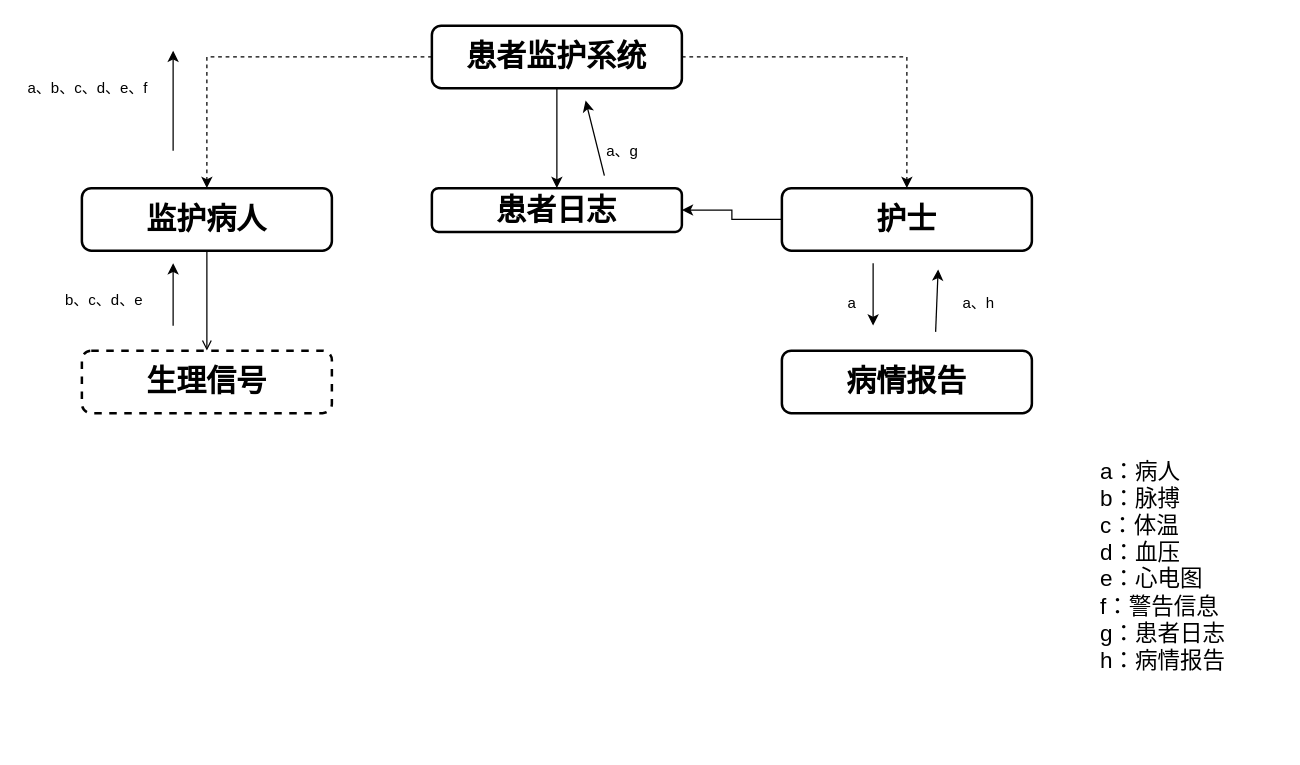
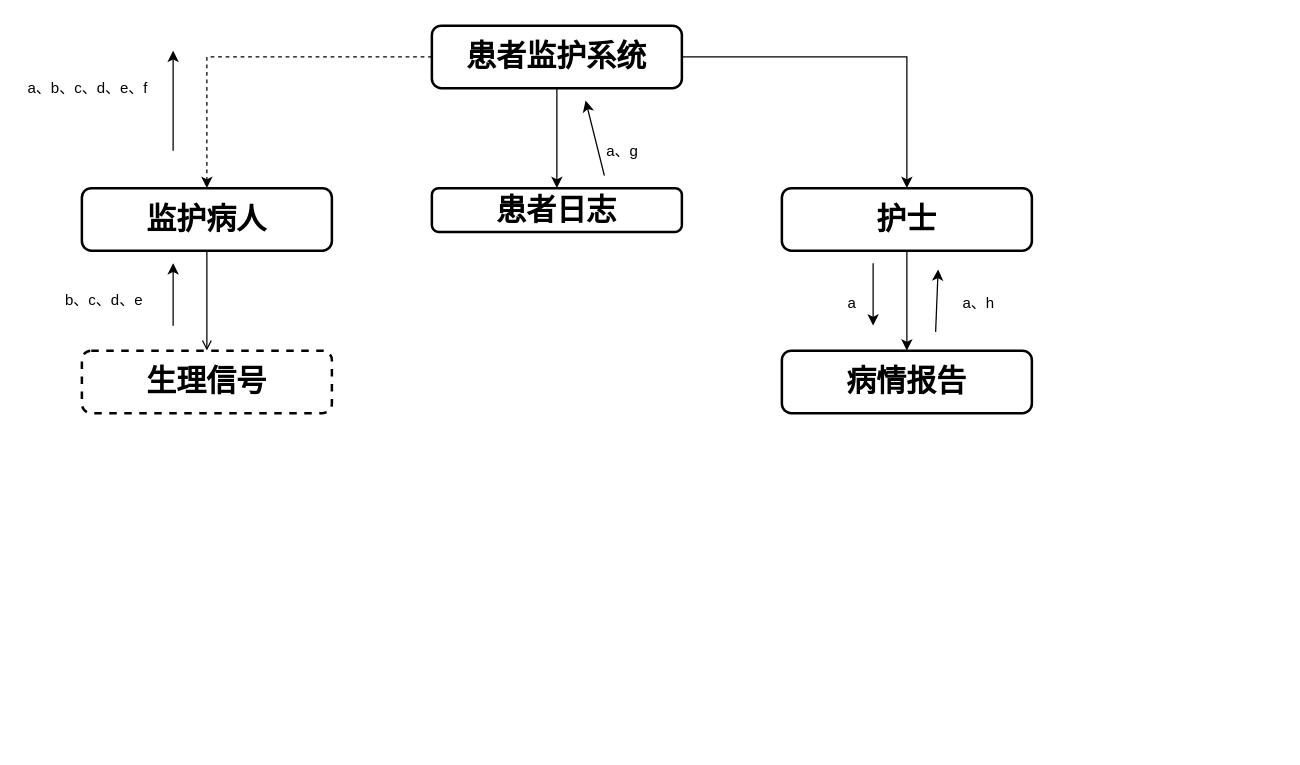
edge "患者监护系统" -> "护士": style dashed -> solid
edge "护士" -> "患者日志": now "护士" -> "病情报告"
node "a：病人 b：脉搏 c：体温 d：血压 e：心电图 f：警告信息 g：患者日志 h：病情报告": removed
